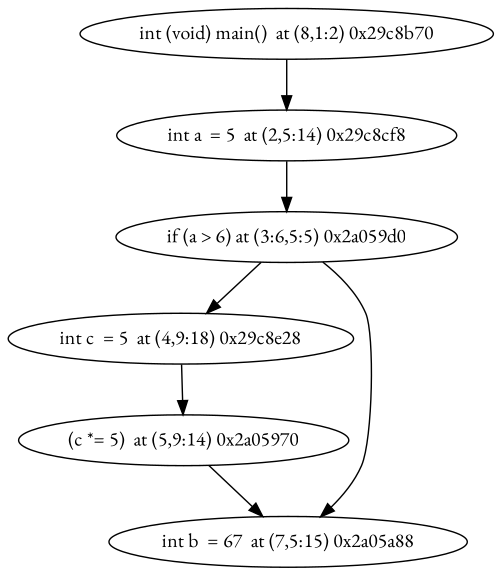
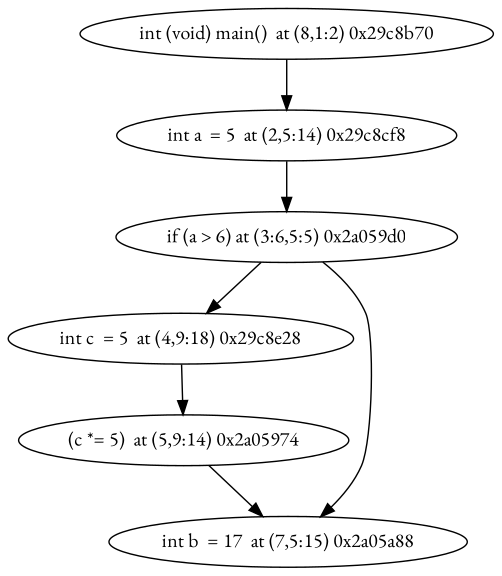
node "(c *= 5)  at (5,9:14) 0x2a05970": label "(c *= 5)  at (5,9:14) 0x2a05970" -> "(c *= 5)  at (5,9:14) 0x2a05974"
node "int b  = 67  at (7,5:15) 0x2a05a88": label "int b  = 67  at (7,5:15) 0x2a05a88" -> "int b  = 17  at (7,5:15) 0x2a05a88"
